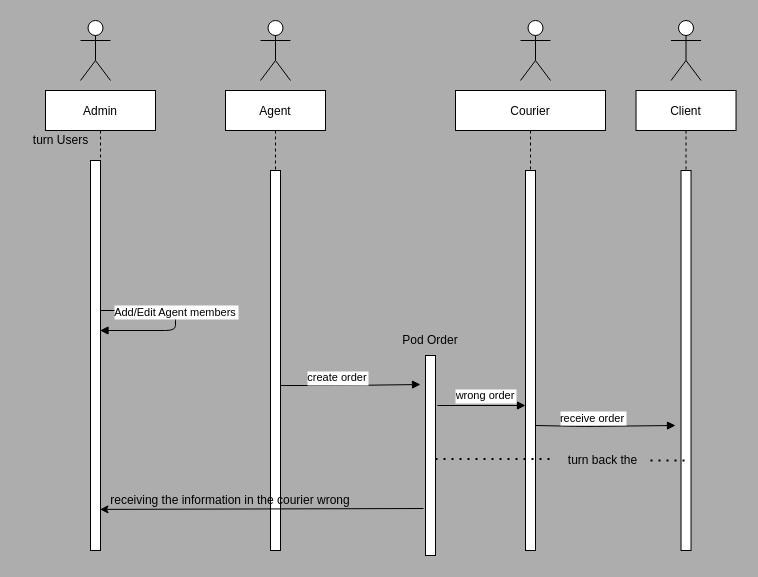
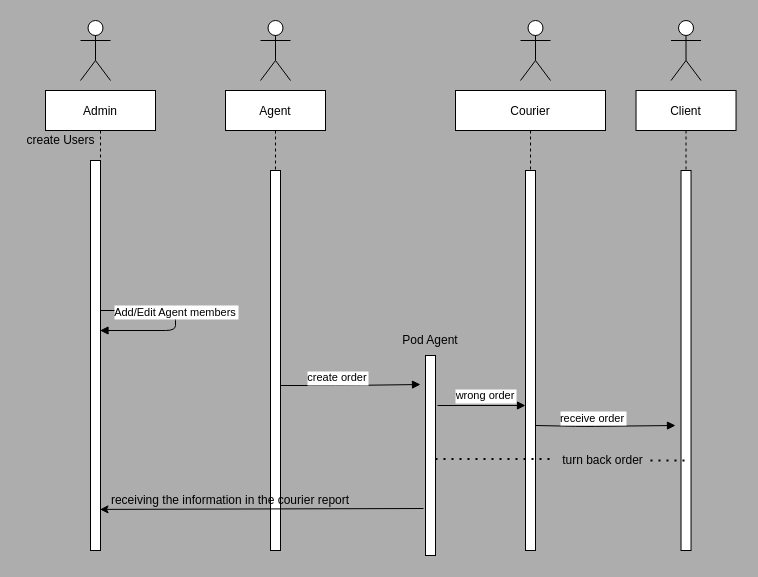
node "turn Users": label "turn Users" -> "create Users"
node "Pod Order": label "Pod Order" -> "Pod Agent"
node "turn back the": label "turn back the" -> "turn back order"
node "receiving the information in the courier wrong": label "receiving the information in the courier wrong" -> "receiving the information in the courier report"
